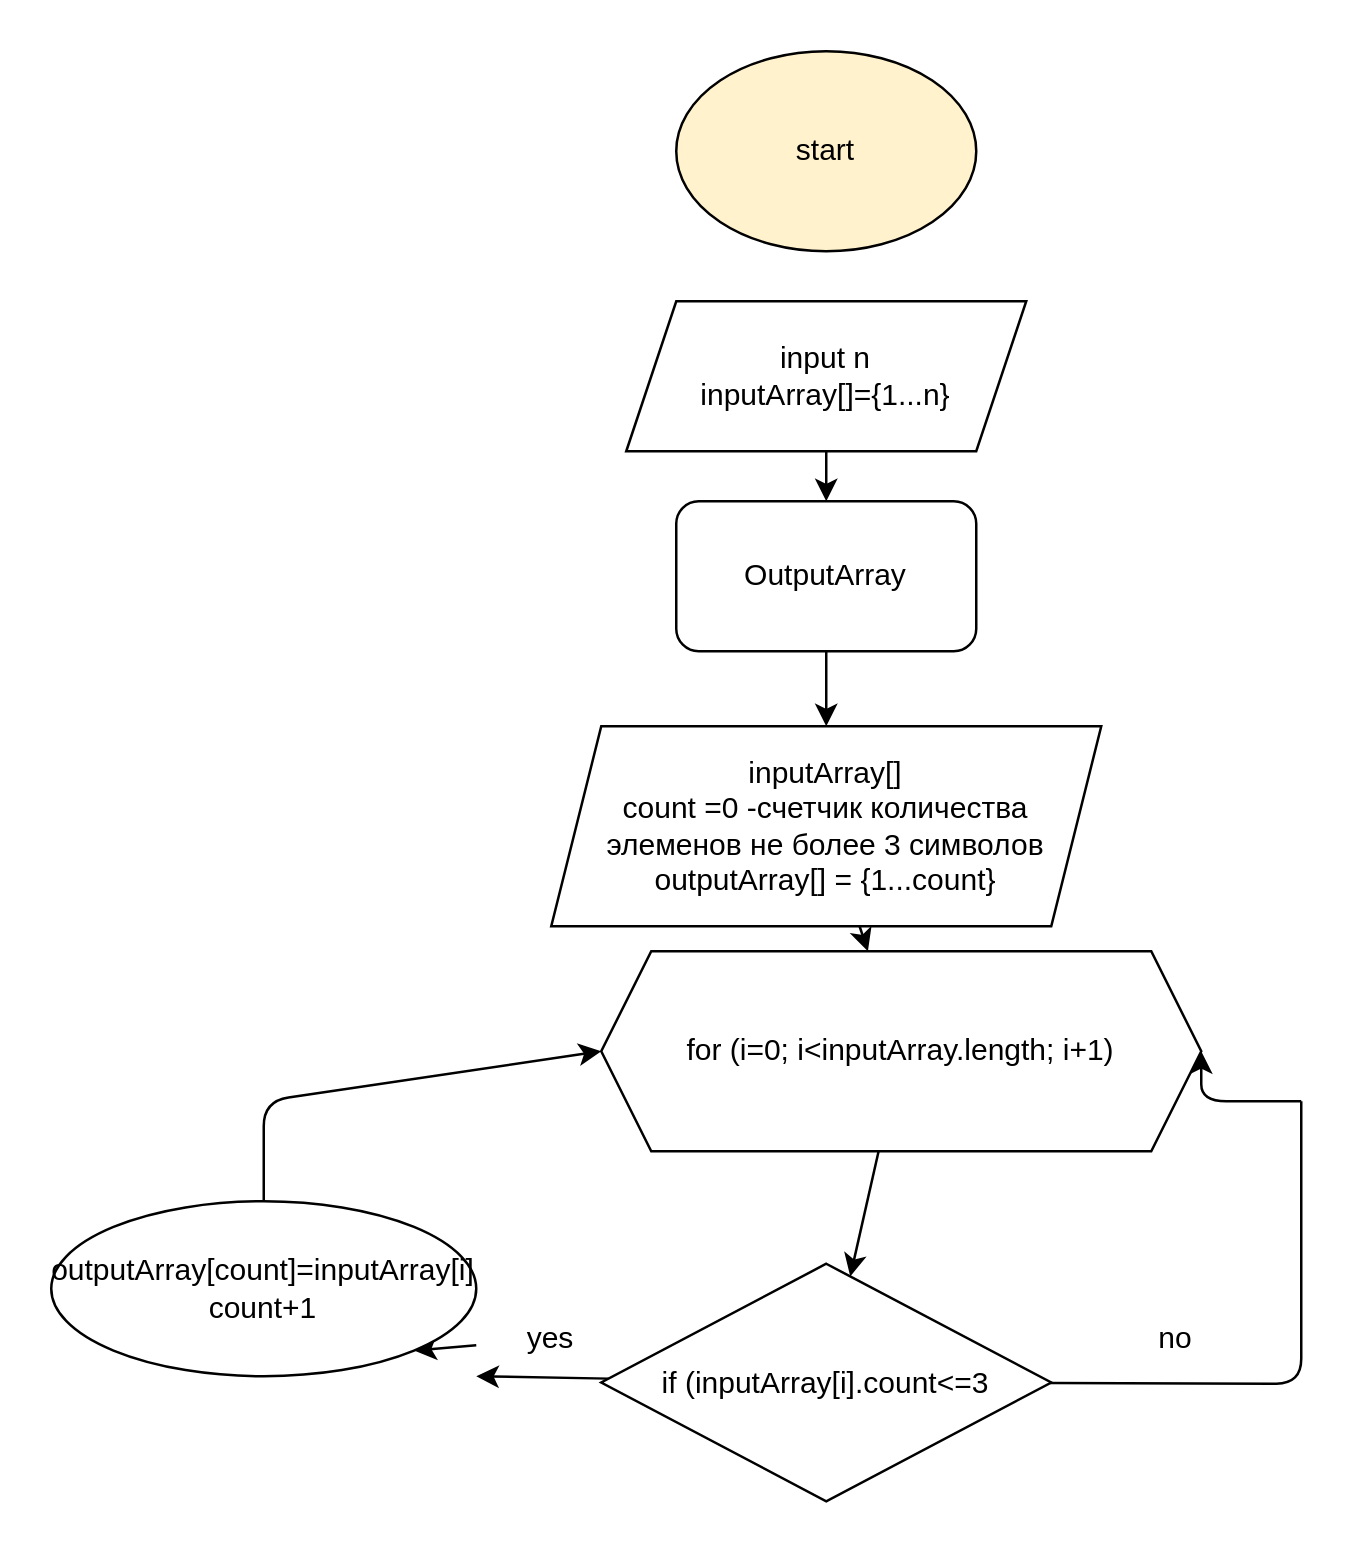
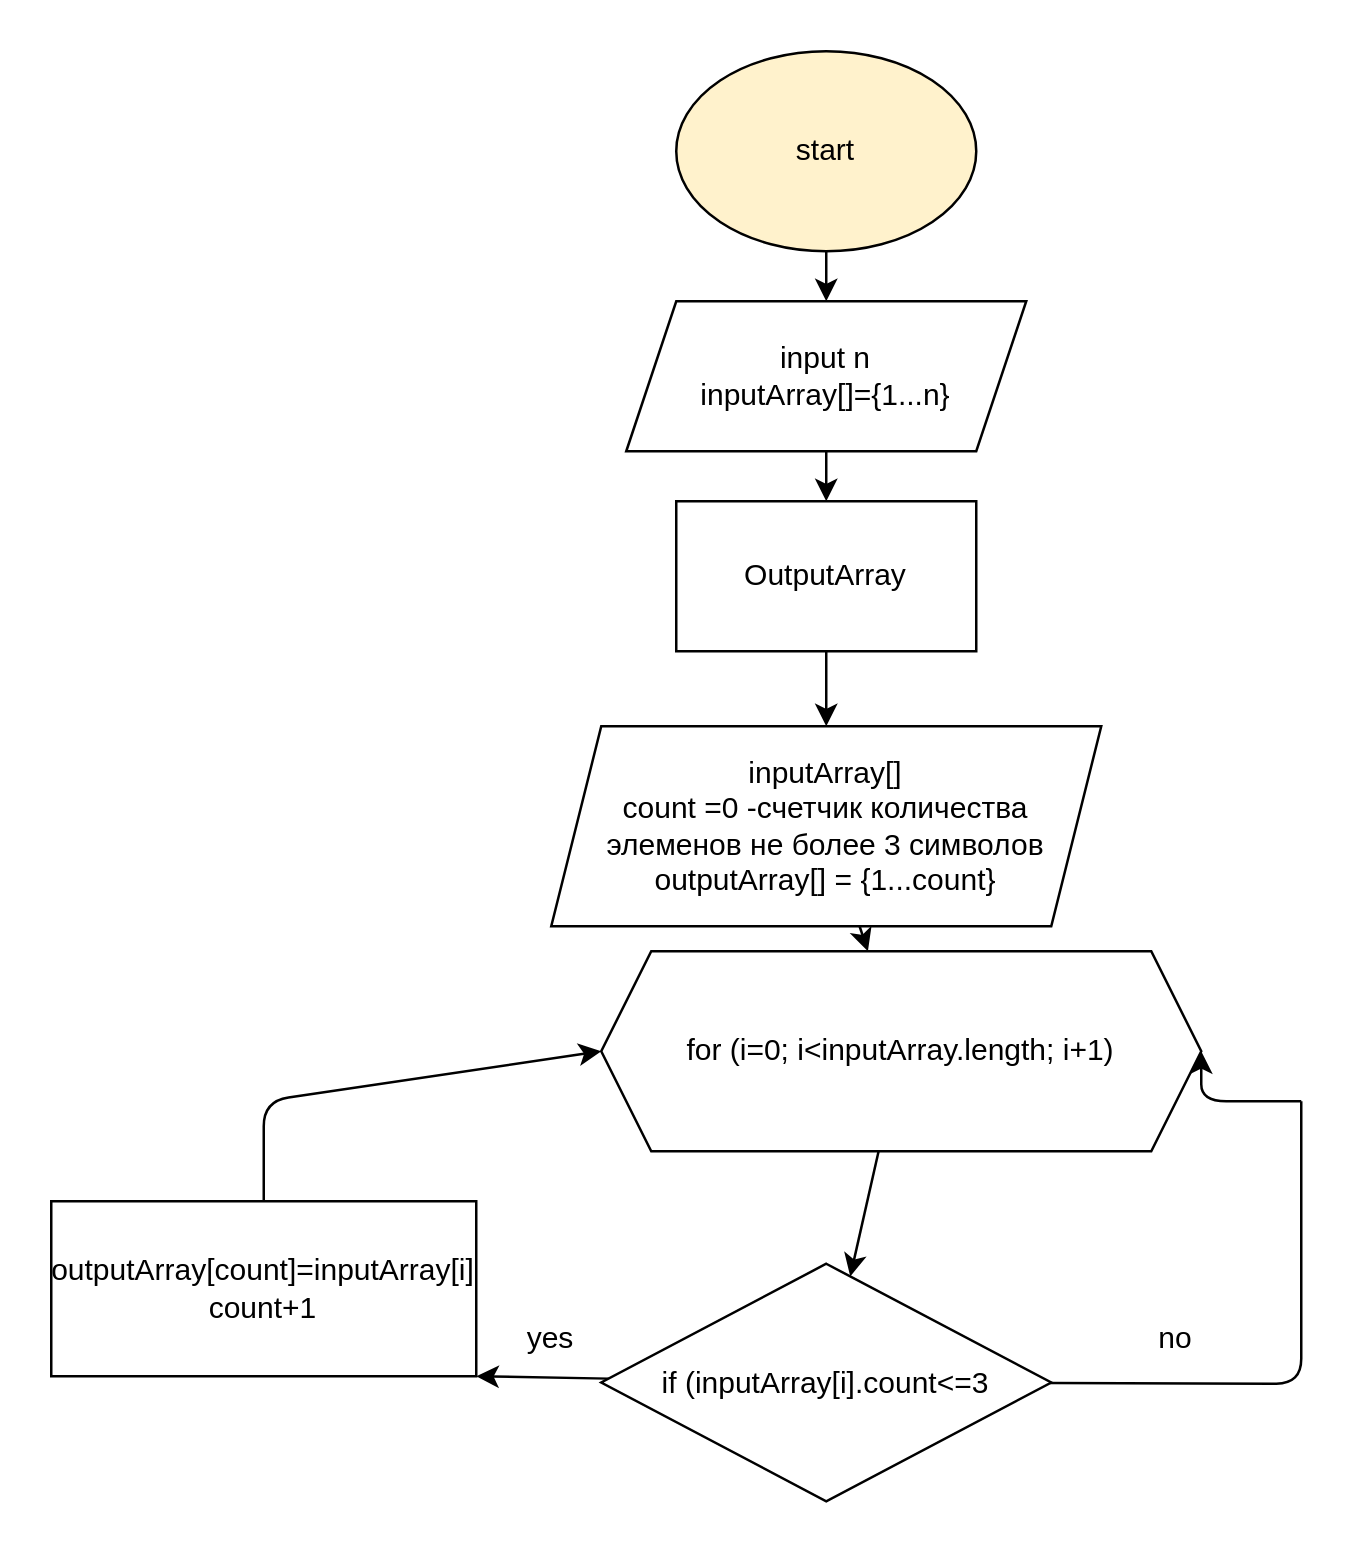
edge "start" -> "input n inputArray[]={1...n}": added
node "OutputArray": shape rounded rectangle -> rectangle
node "outputArray[count]=inputArray[i] count+1": shape ellipse -> rectangle
